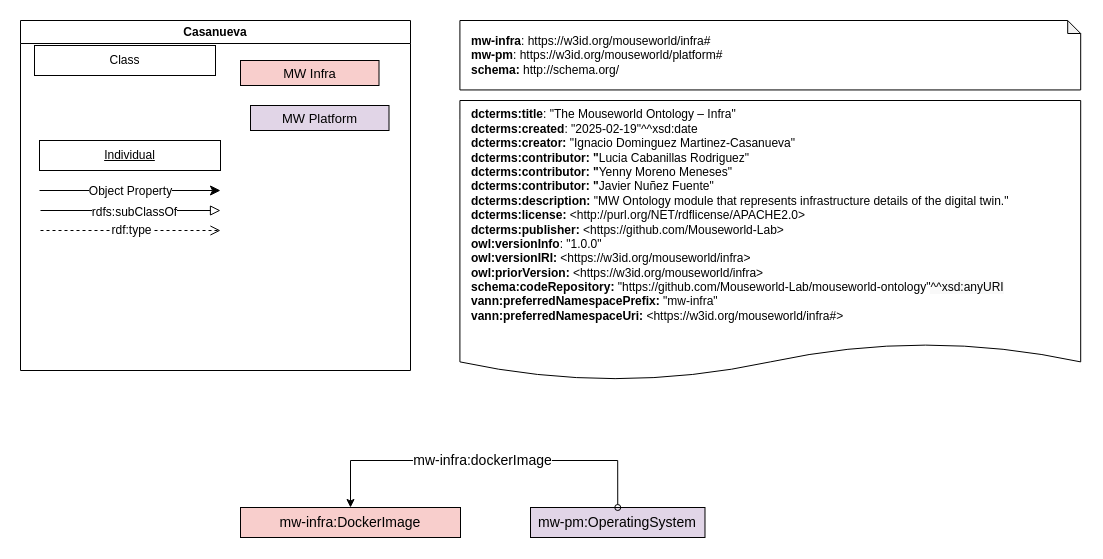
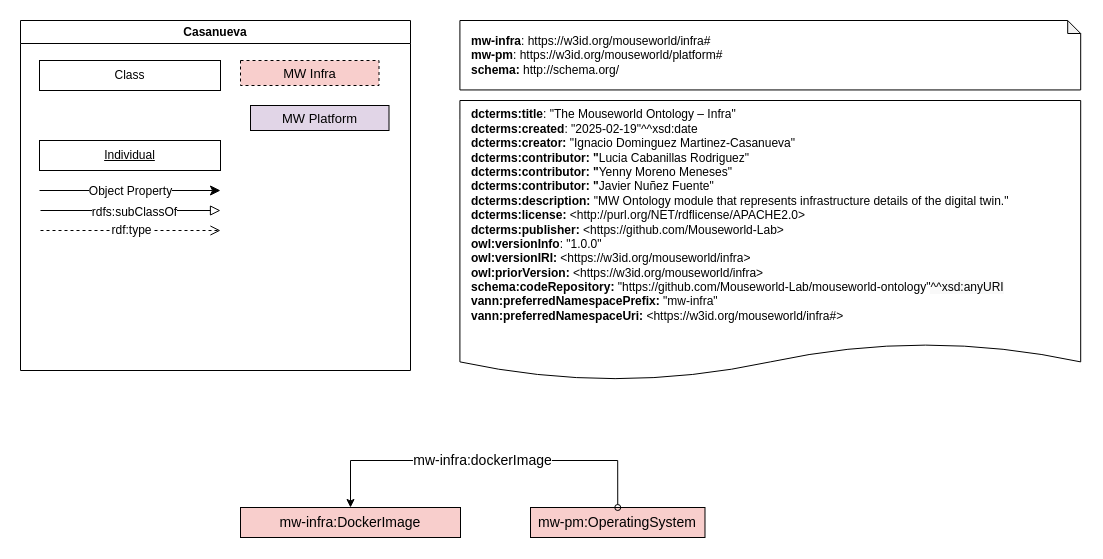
node "Class": moved (125, 61) -> (130, 76)
node "MW Infra": style solid -> dashed
node "mw-pm:OperatingSystem": fillcolor #e1d5e7 -> #f8cecc
